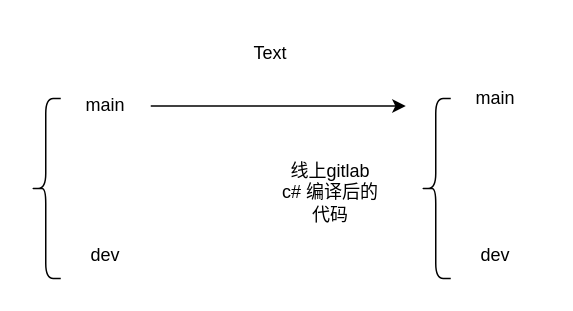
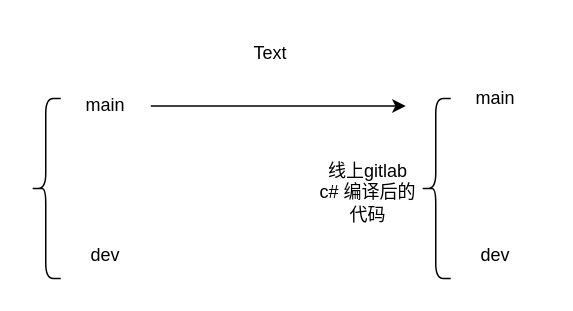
node "线上gitlab c# 编译后的代码": moved (331, 192) -> (368, 192)
